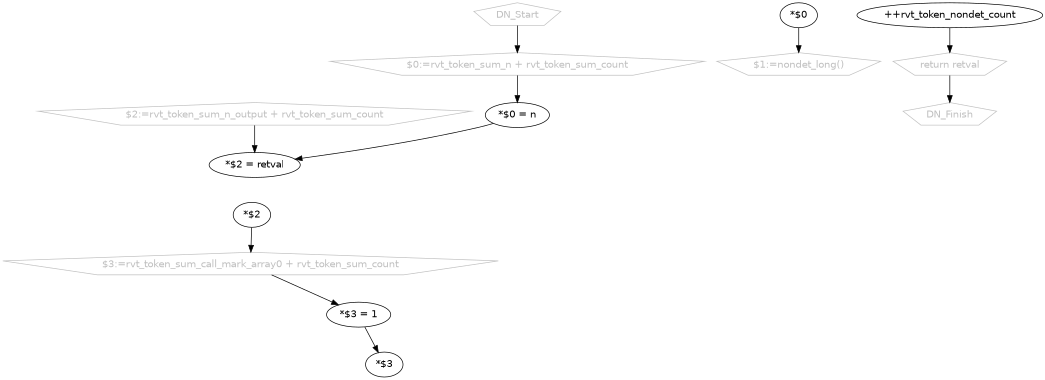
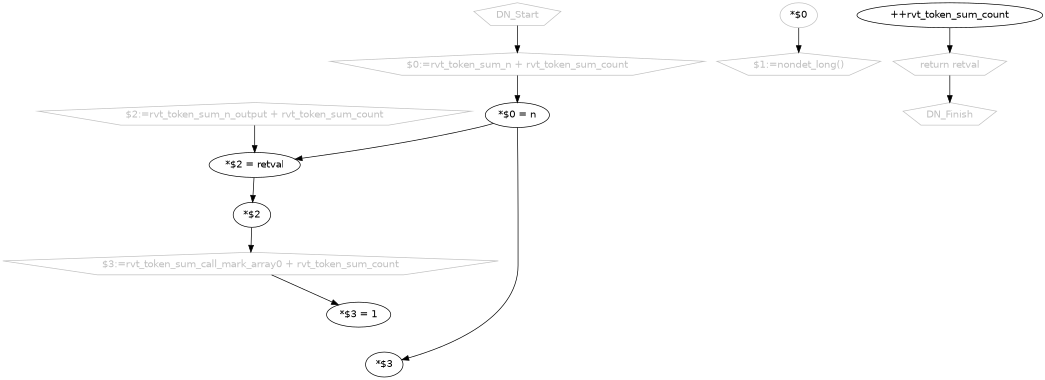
node "*$0": color black -> grey
node "++rvt_token_nondet_count": label "++rvt_token_nondet_count" -> "++rvt_token_sum_count"
edge "*$2 = retval" -> "*$2": added
edge "*$3 = 1" -> "*$3": now "*$0 = n" -> "*$3"
